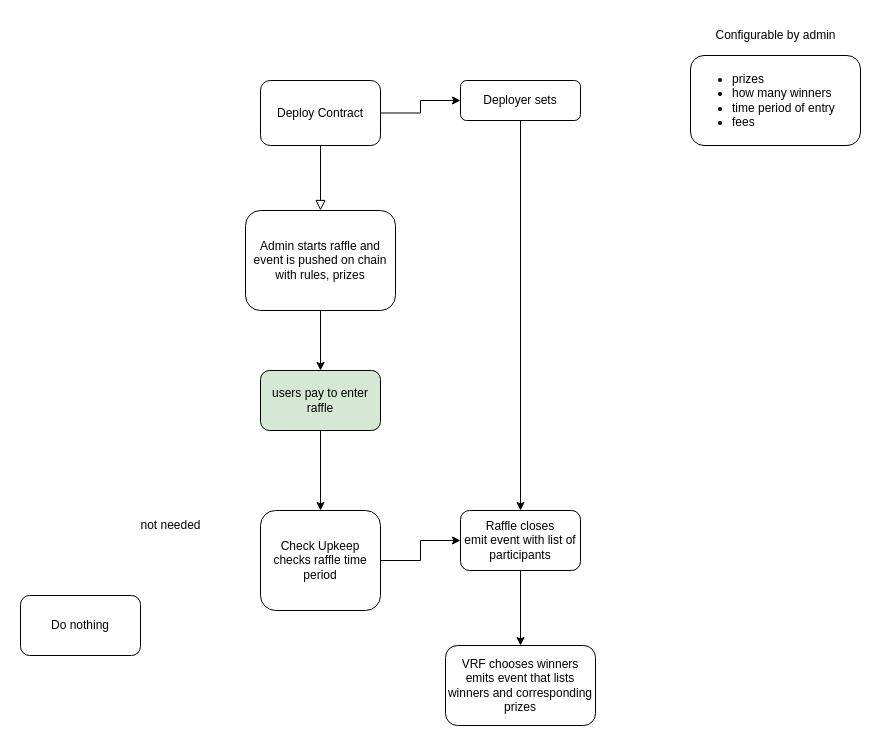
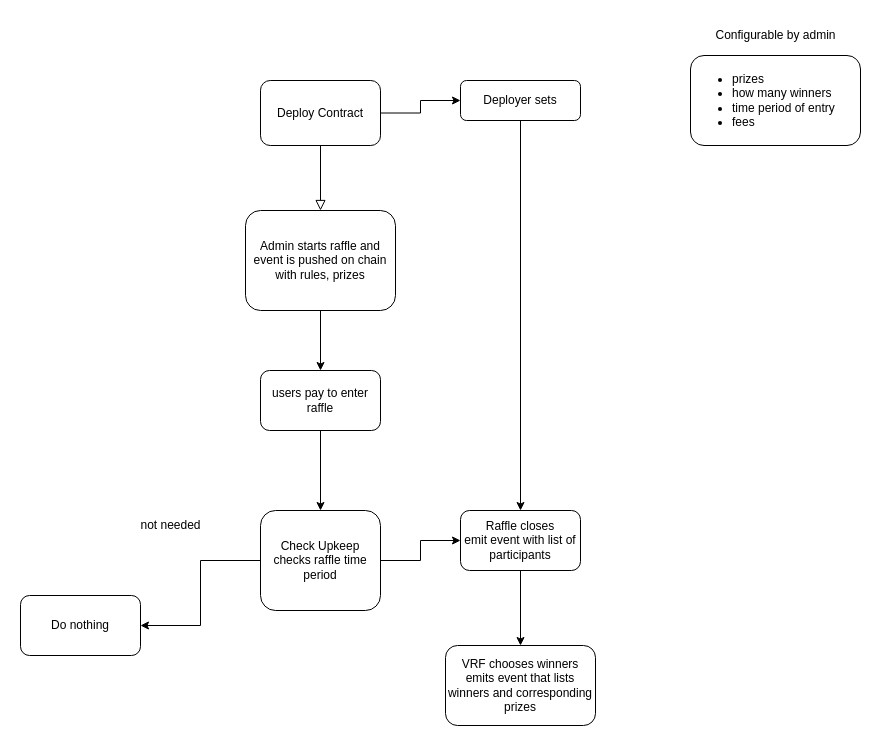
node "users pay to enter raffle": fillcolor #d5e8d4 -> #ffffff
edge "Check Upkeep checks raffle time period" -> "Do nothing": added
